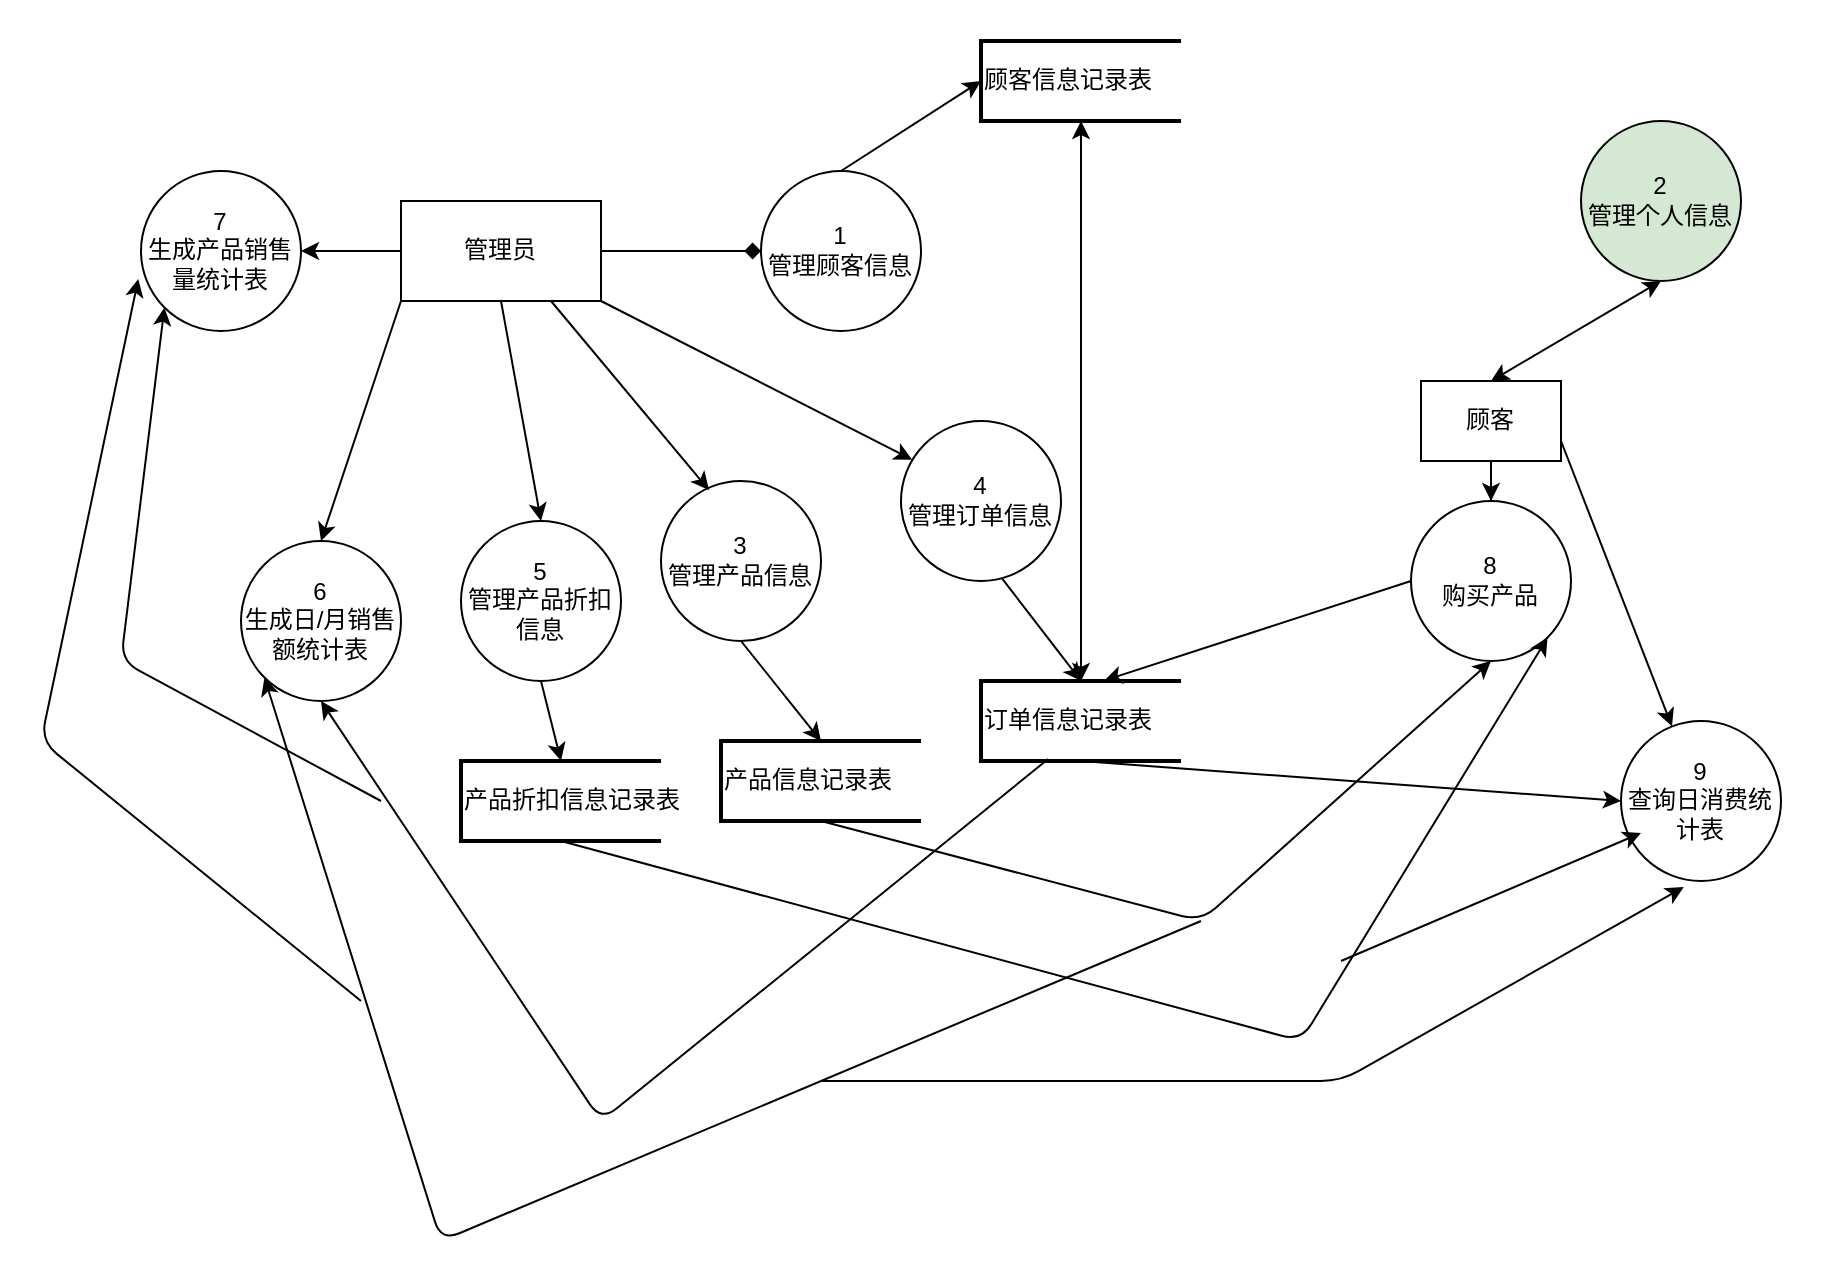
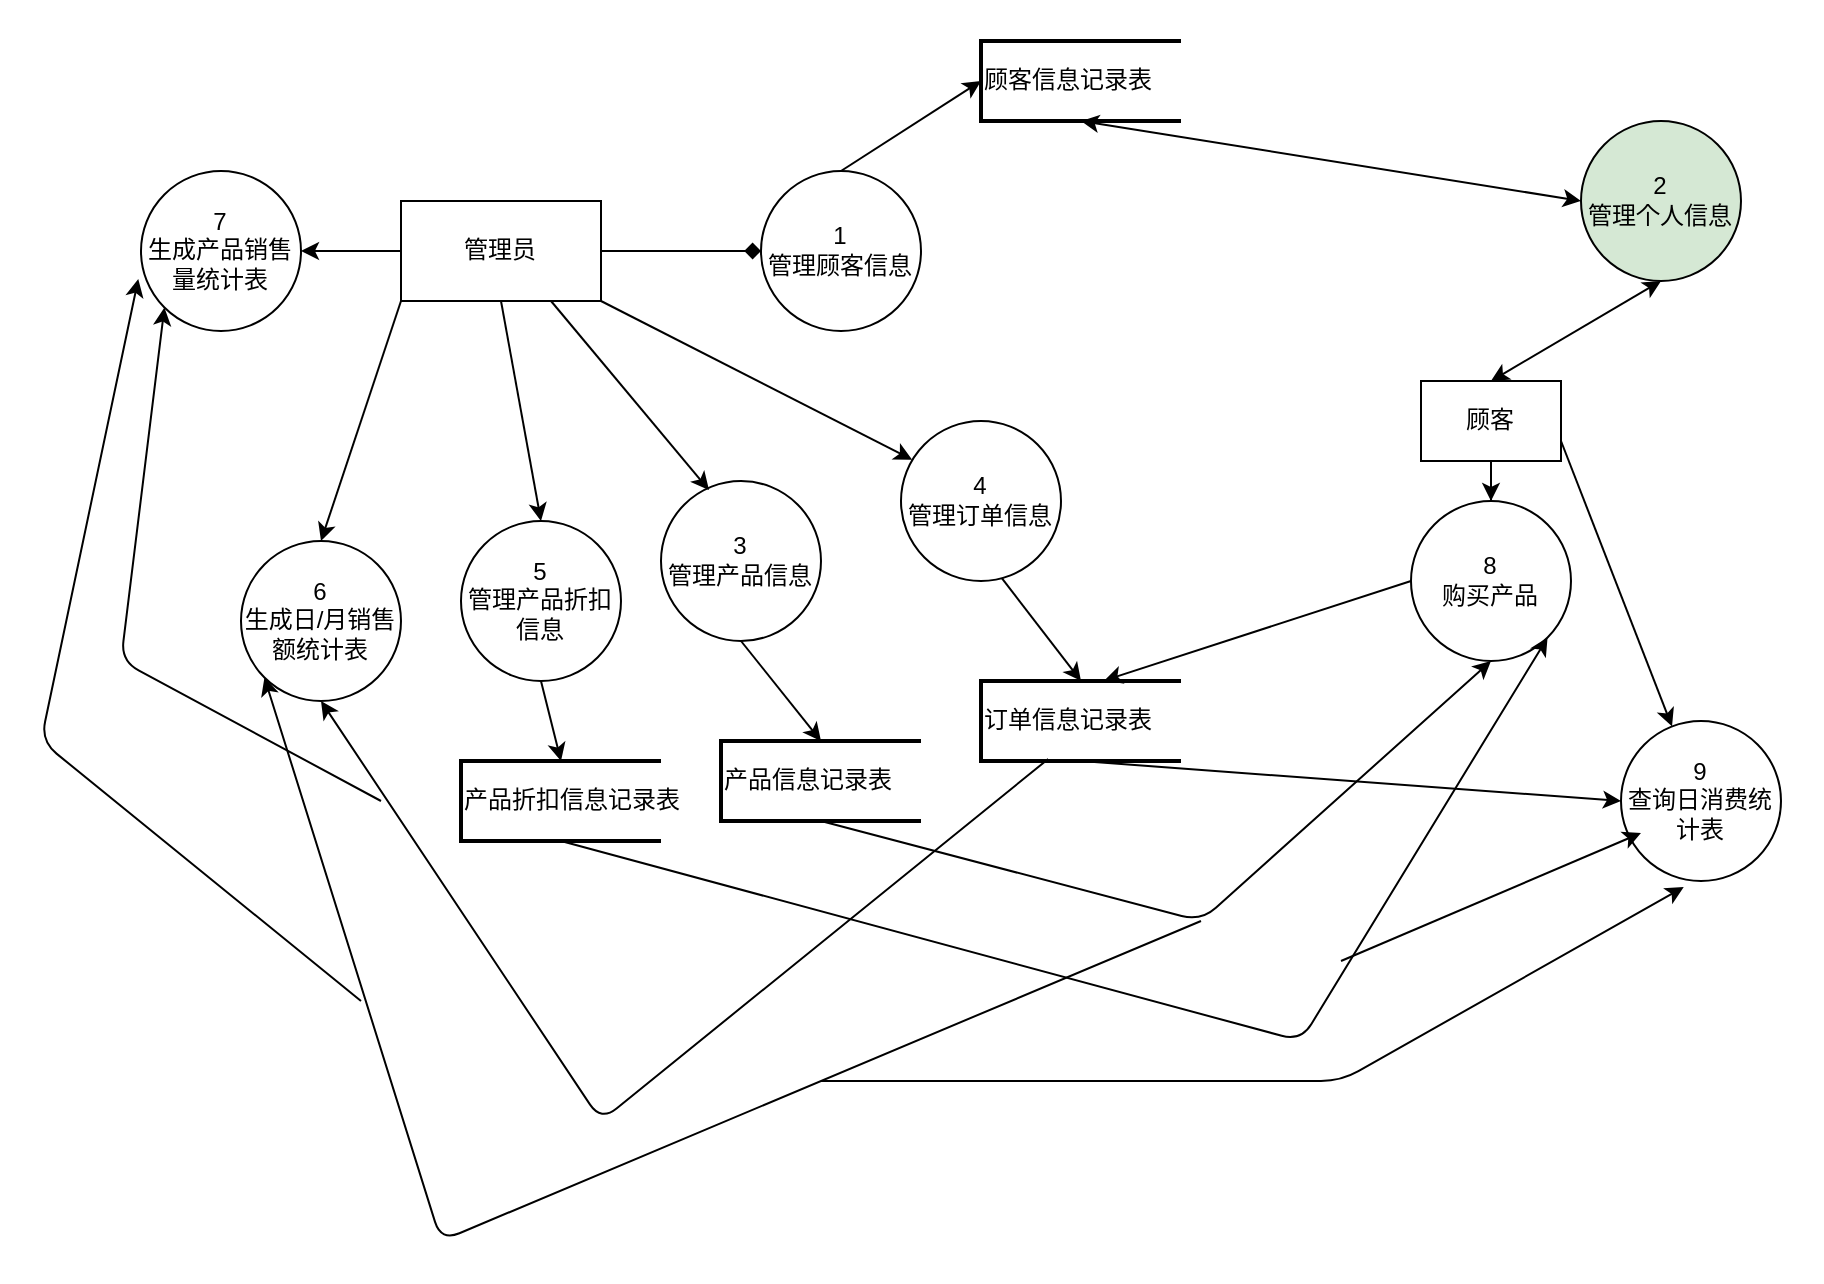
edge "顾客信息记录表" -- "订单信息记录表": now "顾客信息记录表" -- "2 管理个人信息"
